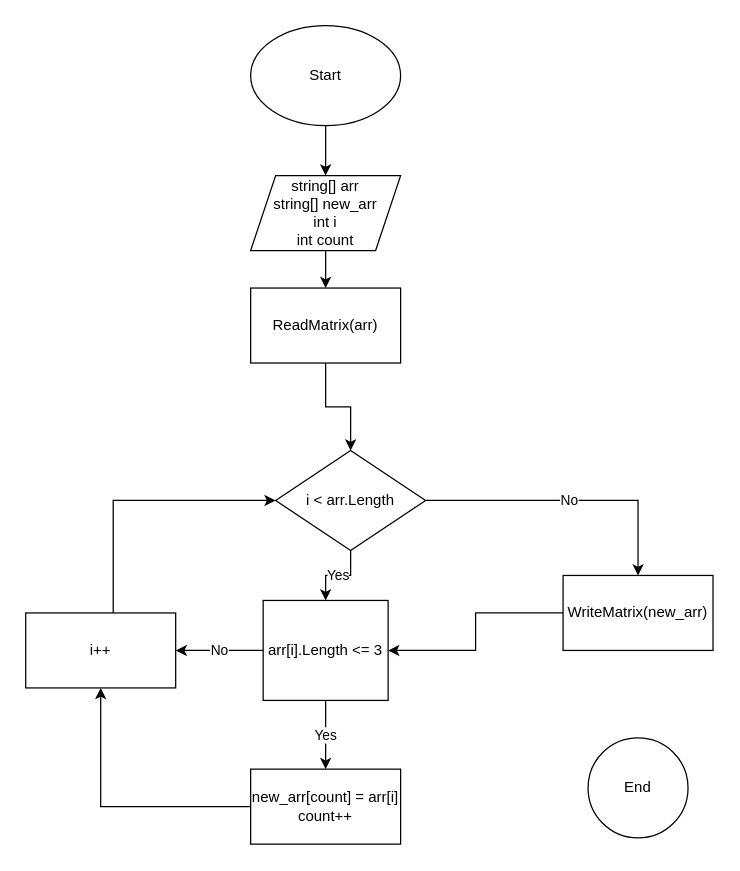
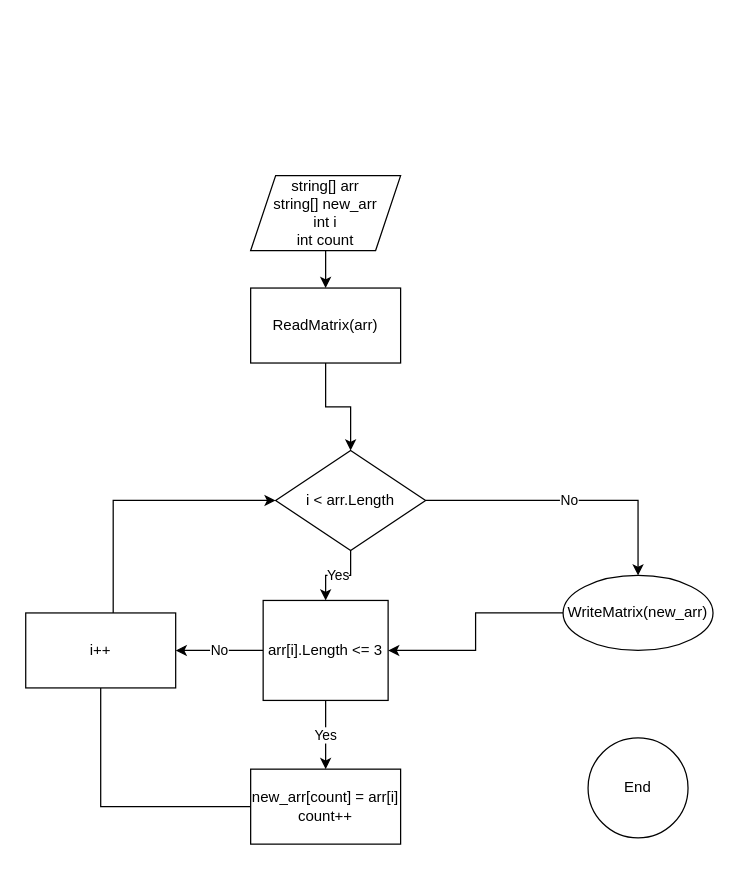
node "Start": removed
edge "Start" -> "string[] arr string[] new_arr int i int count": removed
node "WriteMatrix(new_arr)": shape rectangle -> ellipse
edge "new_arr[count] = arr[i] count++" -> "i++": arrowhead classic -> none
